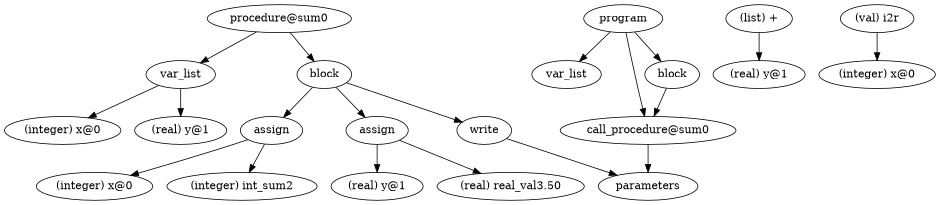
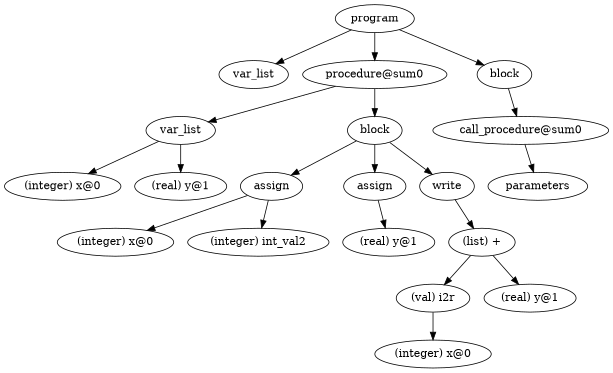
edge "program" -> "call_procedure@sum0": now "program" -> "procedure@sum0"
edge "write" -> "parameters": now "write" -> "(list) +"
node "(integer) int_sum2": label "(integer) int_sum2" -> "(integer) int_val2"
node "(real) real_val3.50": removed
edge "(list) +" -> "(val) i2r": added
